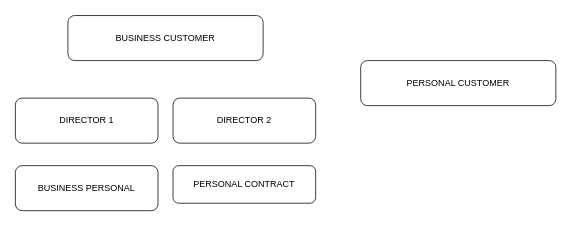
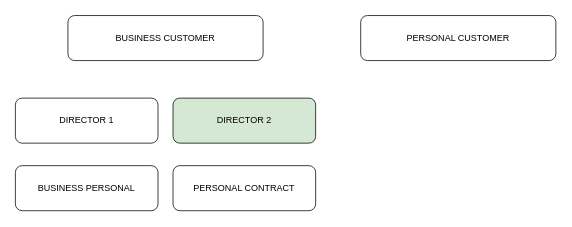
node "PERSONAL CUSTOMER": moved (458, 83) -> (458, 38)
node "DIRECTOR 2": fillcolor #ffffff -> #d5e8d4
node "PERSONAL CONTRACT": size 143x38 -> 143x45
